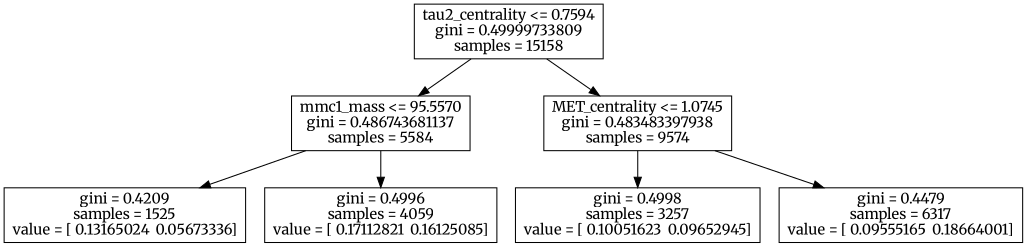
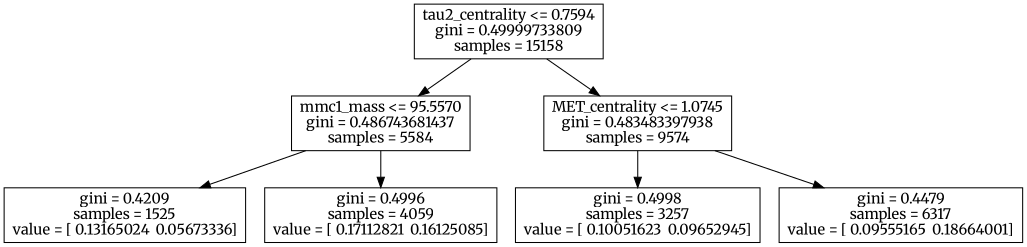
node "mmc1_mass <= 95.5570 gini = 0.486743681137 samples = 5584": label "mmc1_mass <= 95.5570 gini = 0.486743681137 samples = 5584" -> "mmc1_mass <= 95.5570 gini = 0.486743681437 samples = 5584"
